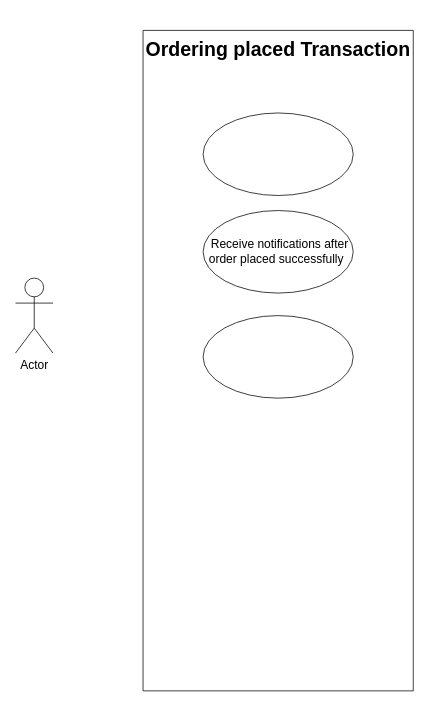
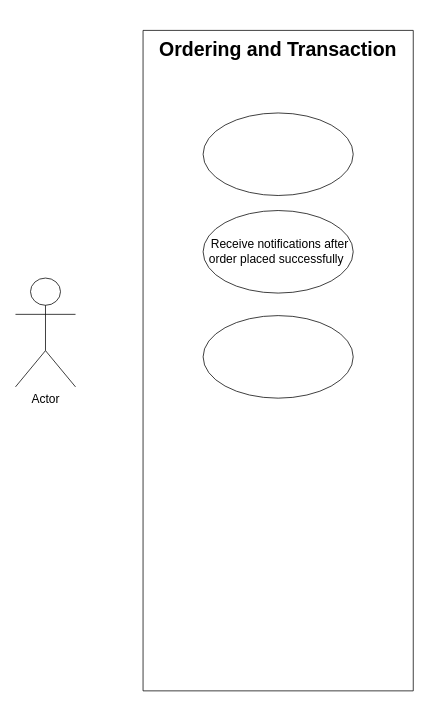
node "Ordering placed Transaction": label "Ordering placed Transaction" -> "Ordering and Transaction"
node "Actor": size 38x75 -> 60x109
